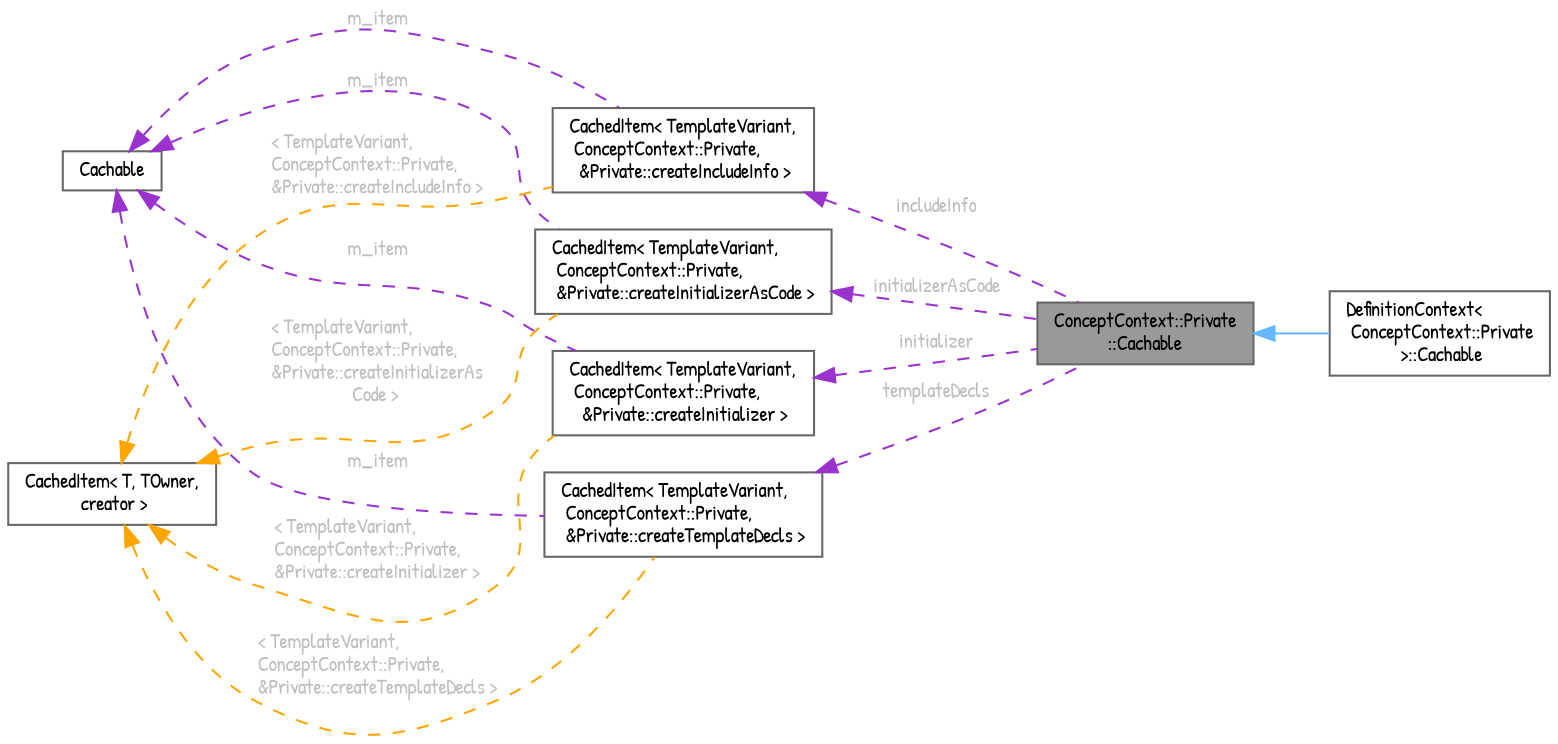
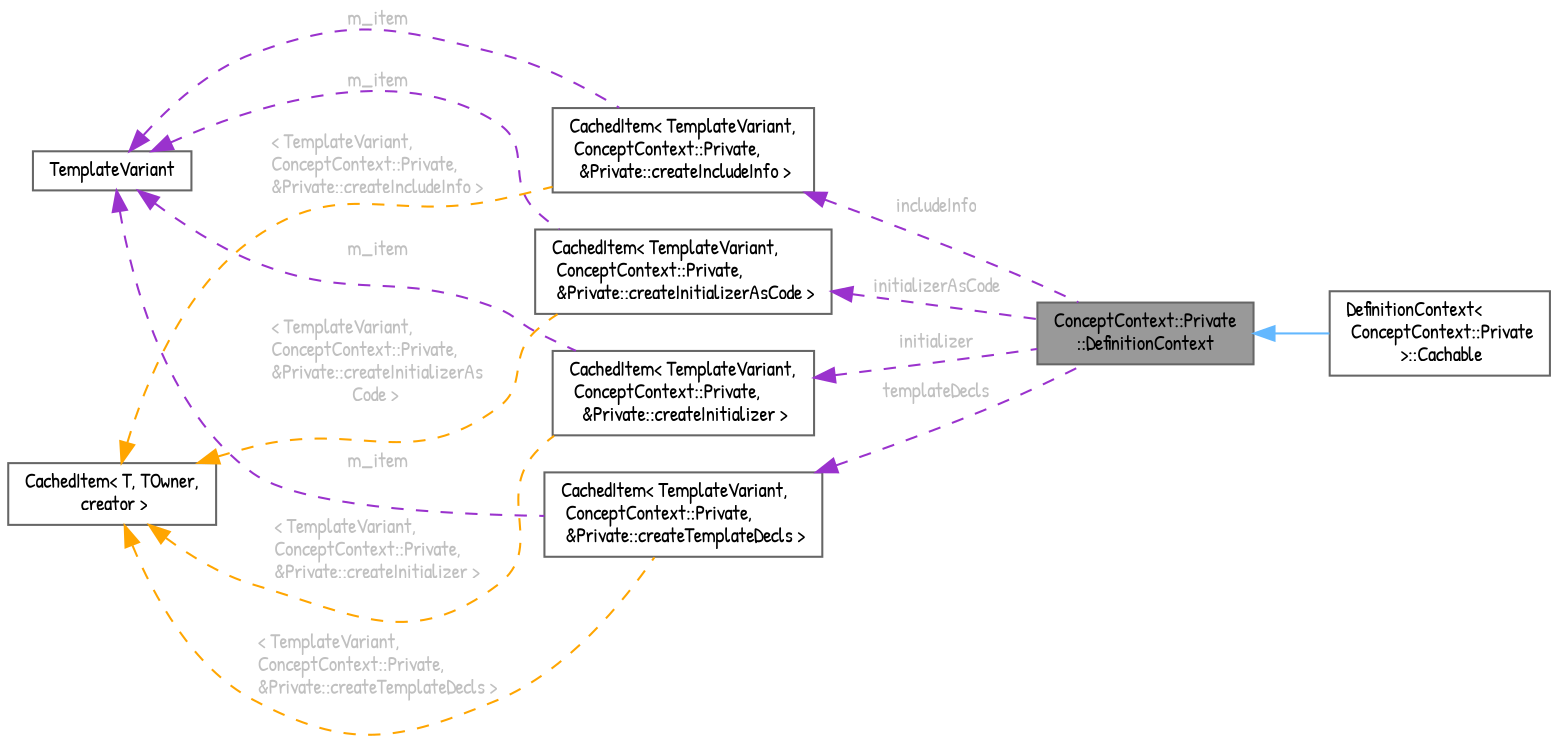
node "Cachable": label "Cachable" -> "TemplateVariant"
node "ConceptContext::Private ::Cachable": label "ConceptContext::Private ::Cachable" -> "ConceptContext::Private ::DefinitionContext"
